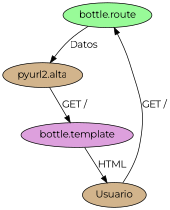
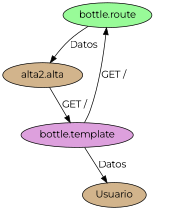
node "pyurl2.alta": label "pyurl2.alta" -> "alta2.alta"
edge "Usuario" -> "bottle.route": now "bottle.template" -> "bottle.route"
edge "bottle.template" -> "Usuario": label "HTML" -> "Datos"
